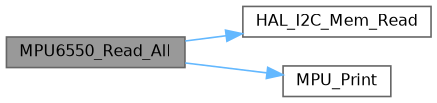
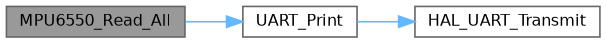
node "HAL_I2C_Mem_Read": removed
node "HAL_UART_Transmit": added
node "MPU_Print": label "MPU_Print" -> "UART_Print"
